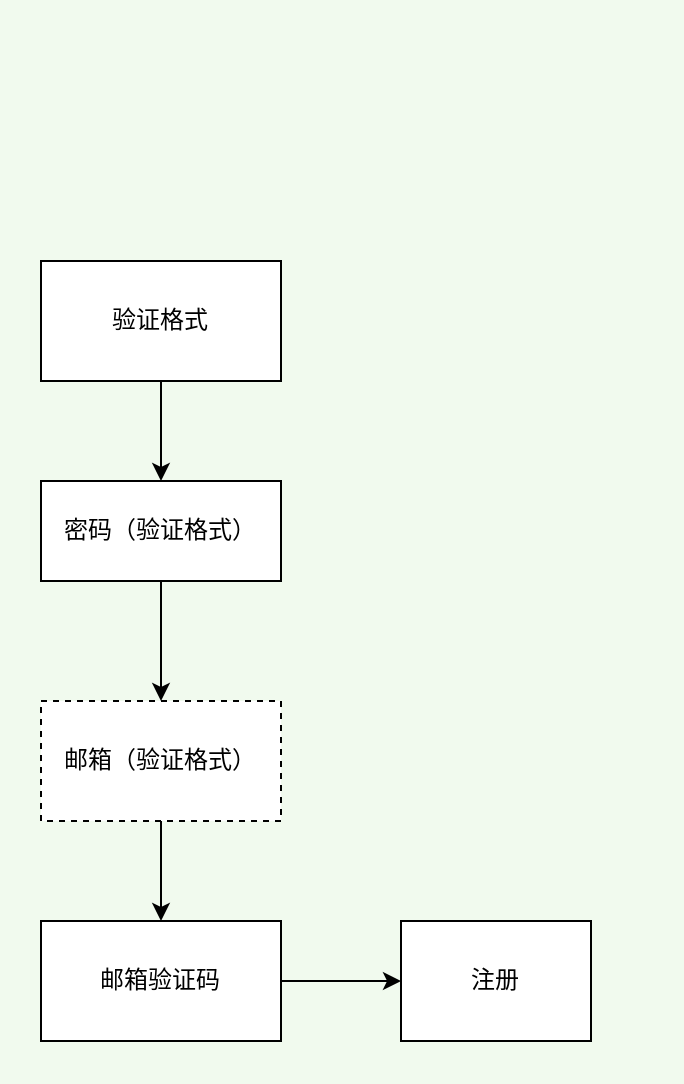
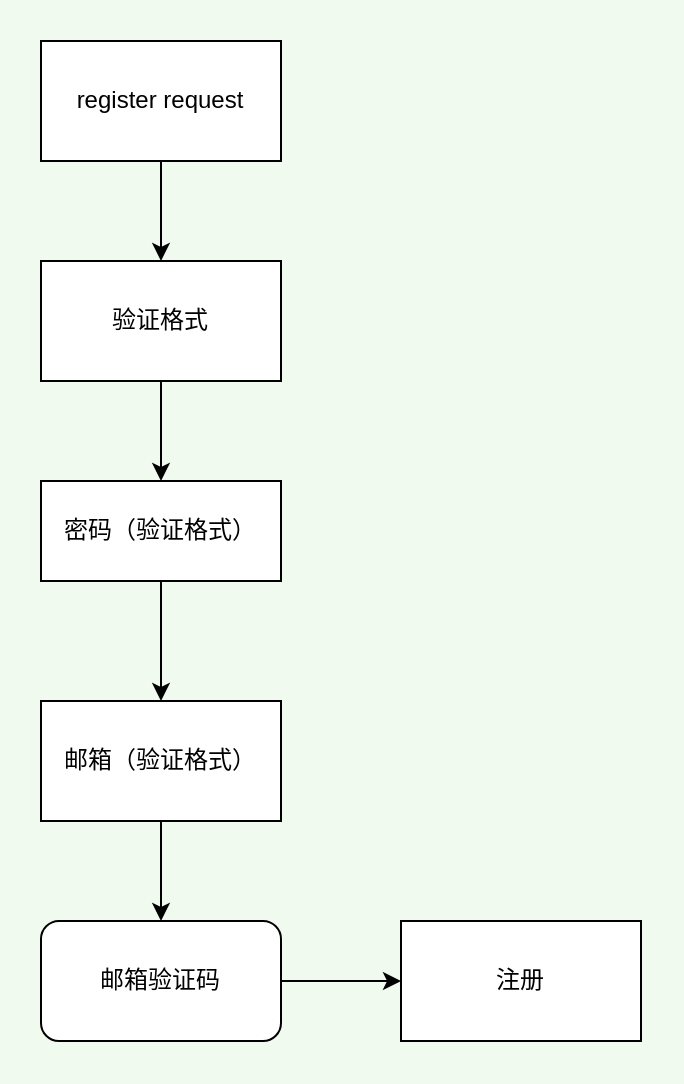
node "register request": added
edge "register request" -> "验证格式": added
node "邮箱（验证格式）": style dashed -> solid
node "邮箱验证码": shape rectangle -> rounded rectangle
node "注册": size 190x120 -> 240x120
